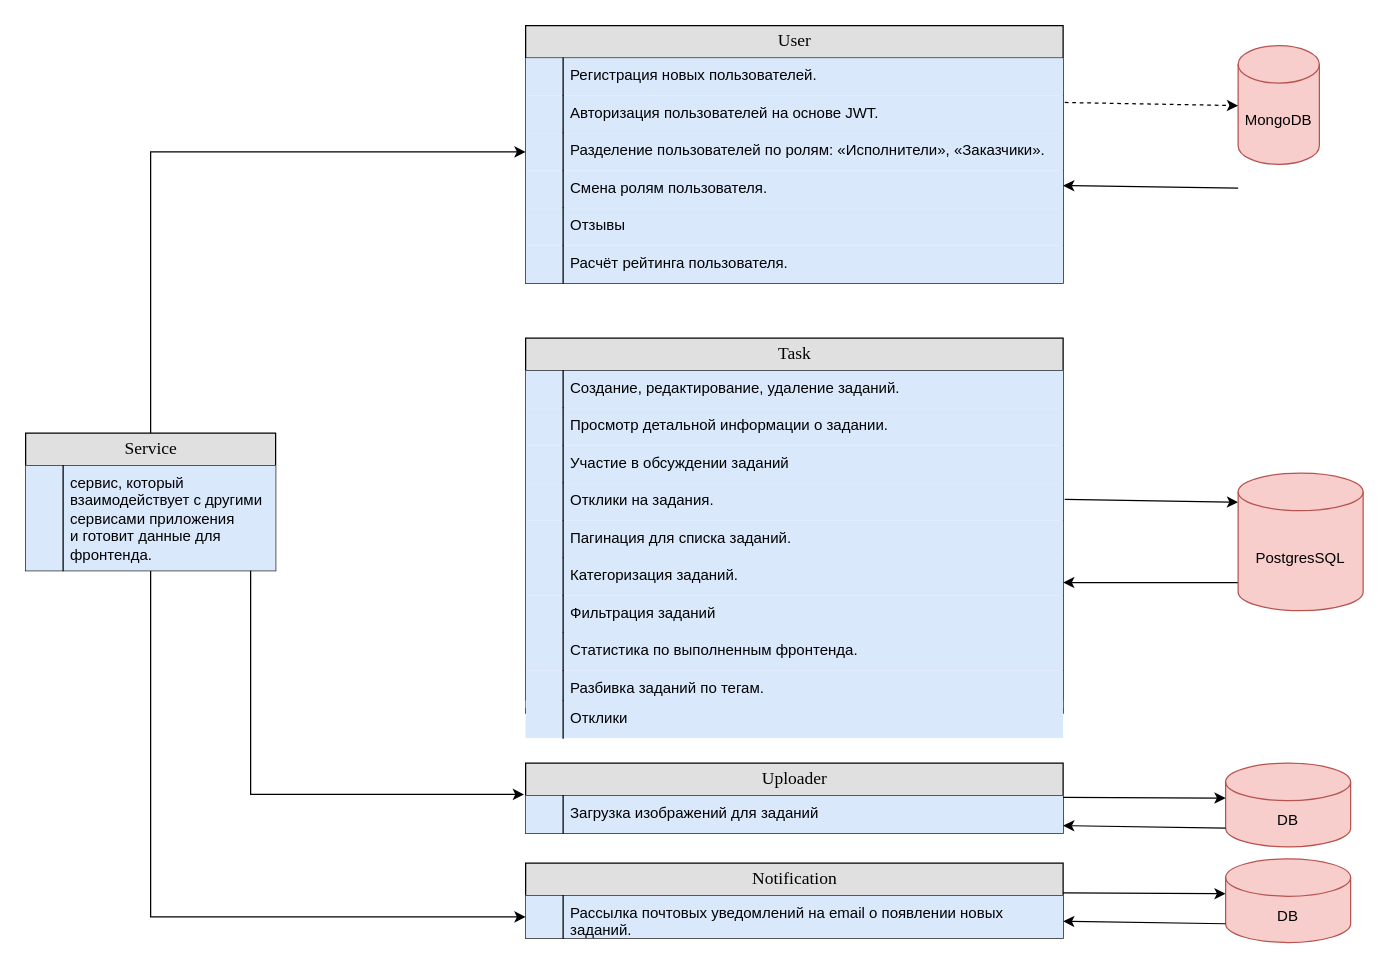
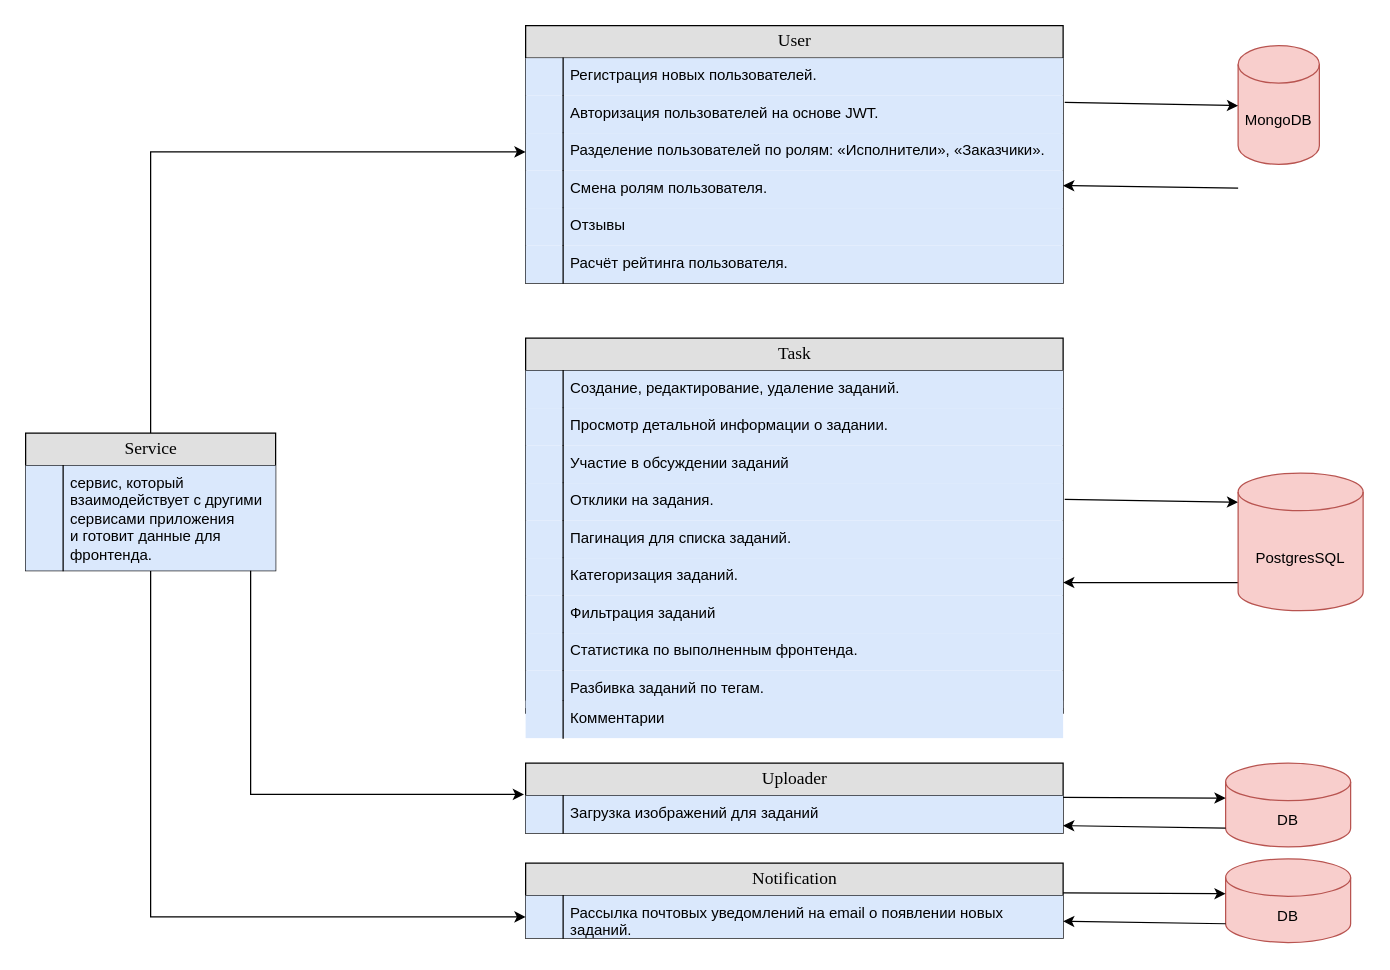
edge "Авторизация пользователей на основе JWT." -> "MongoDB": style dashed -> solid
node "Отклики": label "Отклики" -> "Комментарии"
